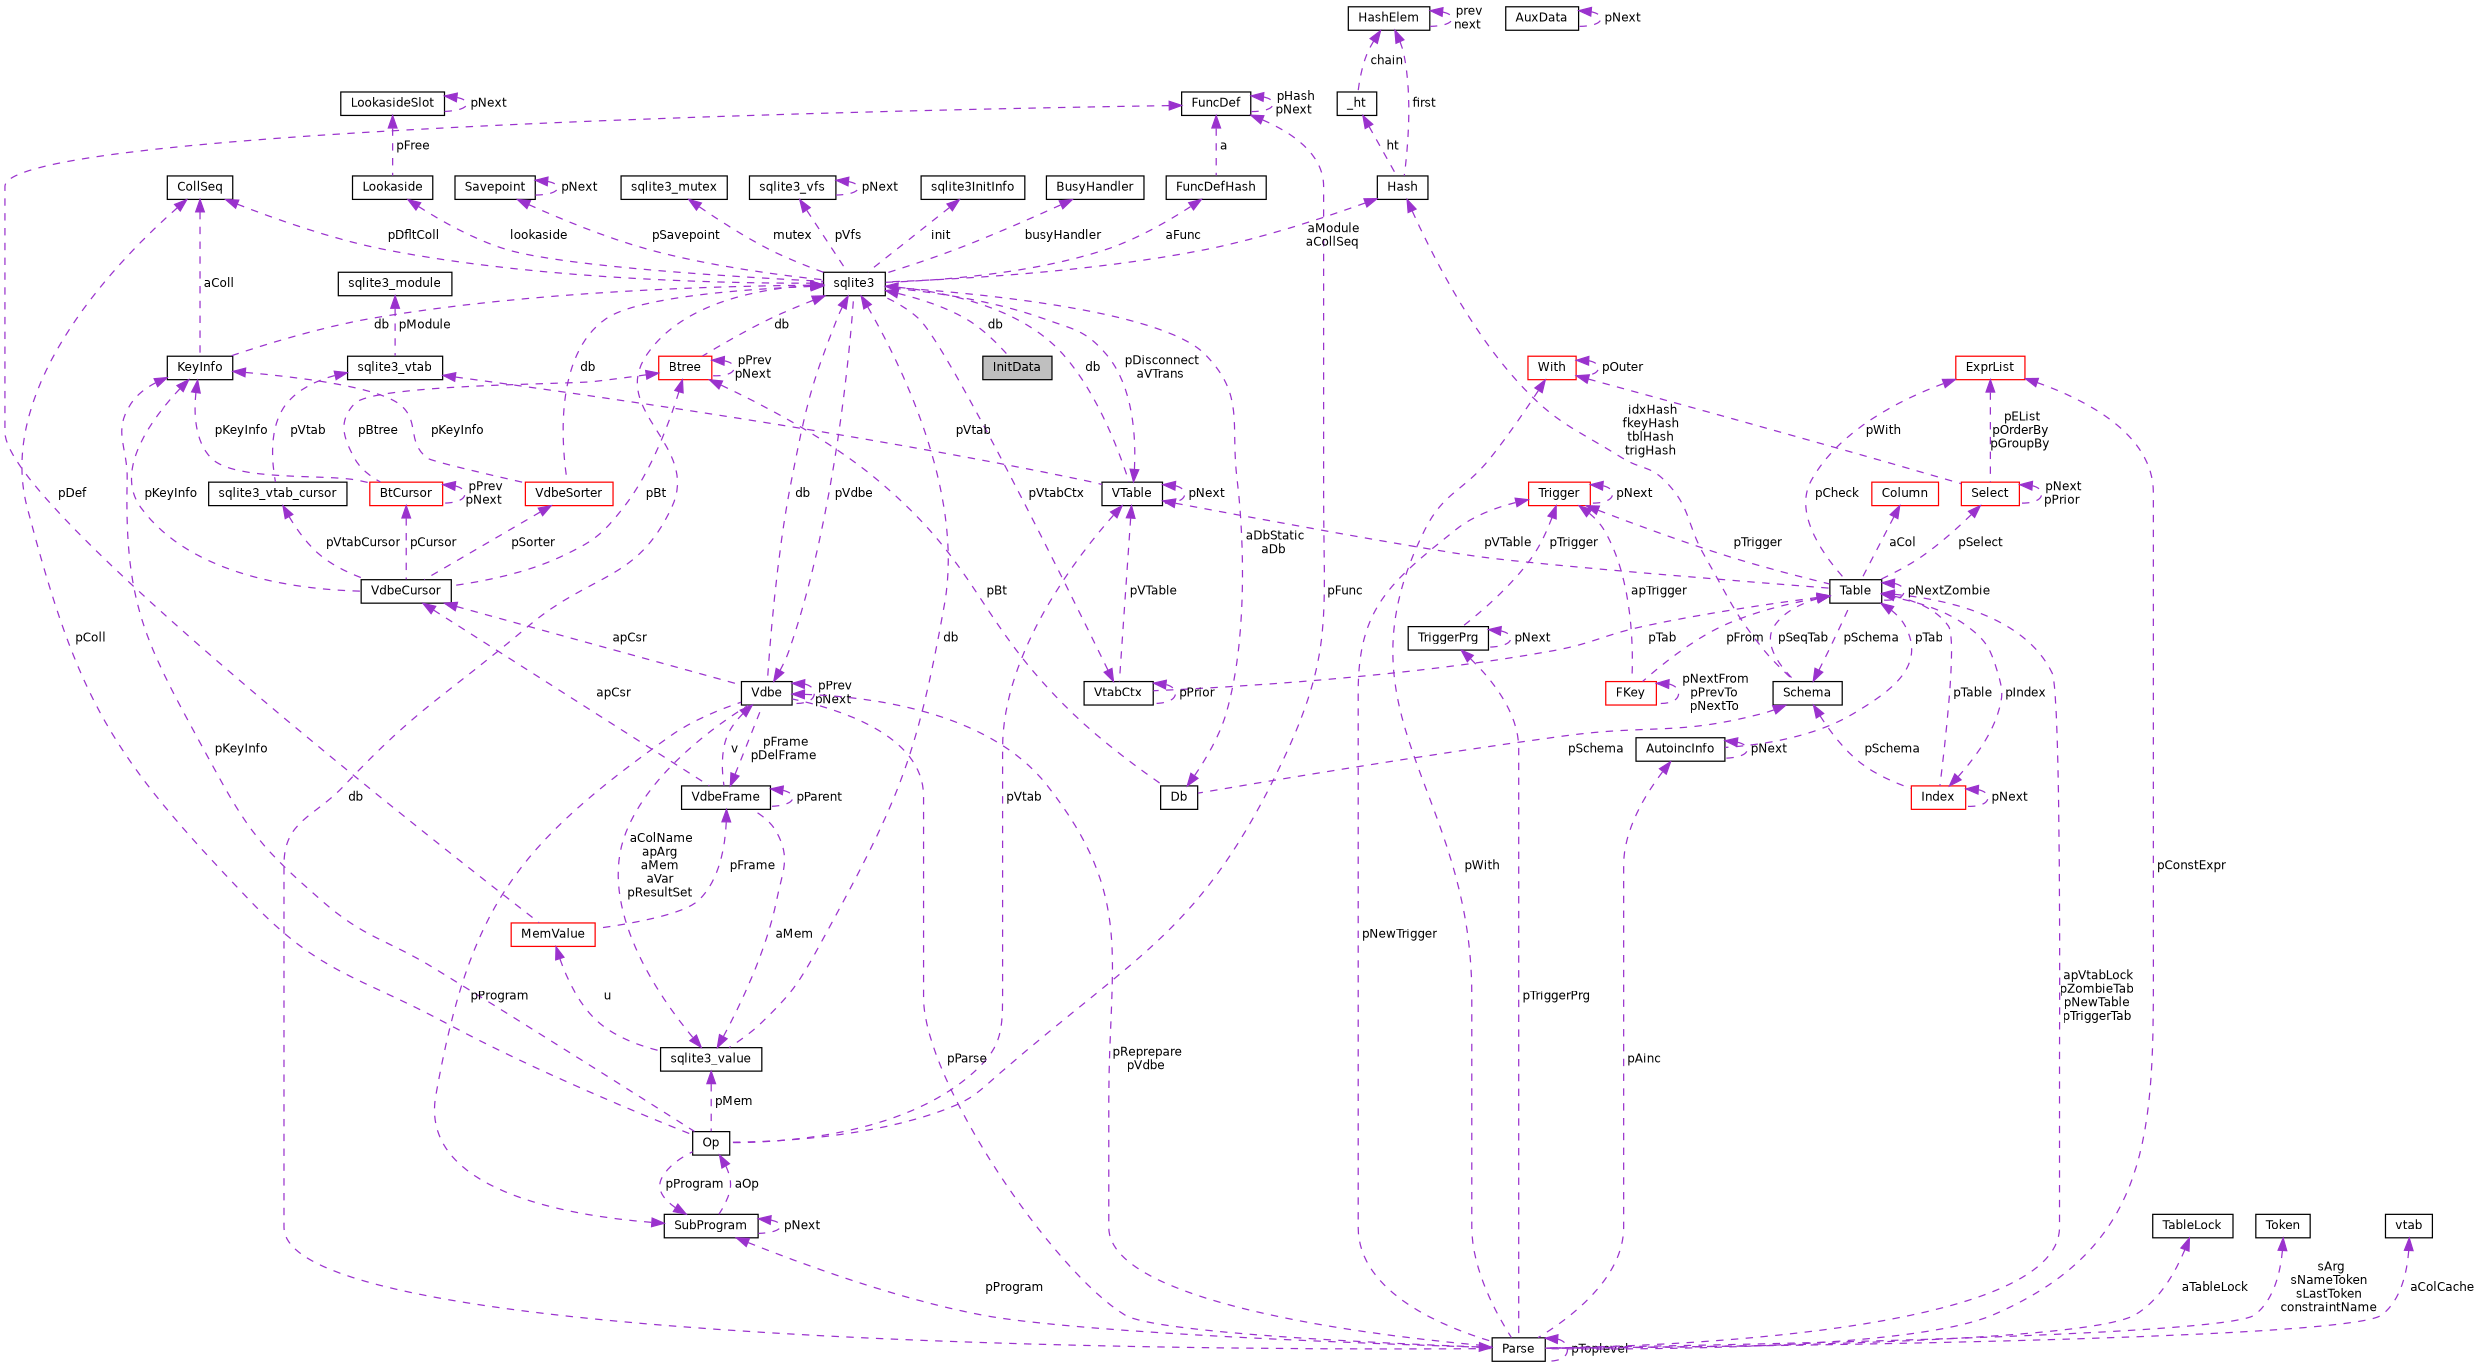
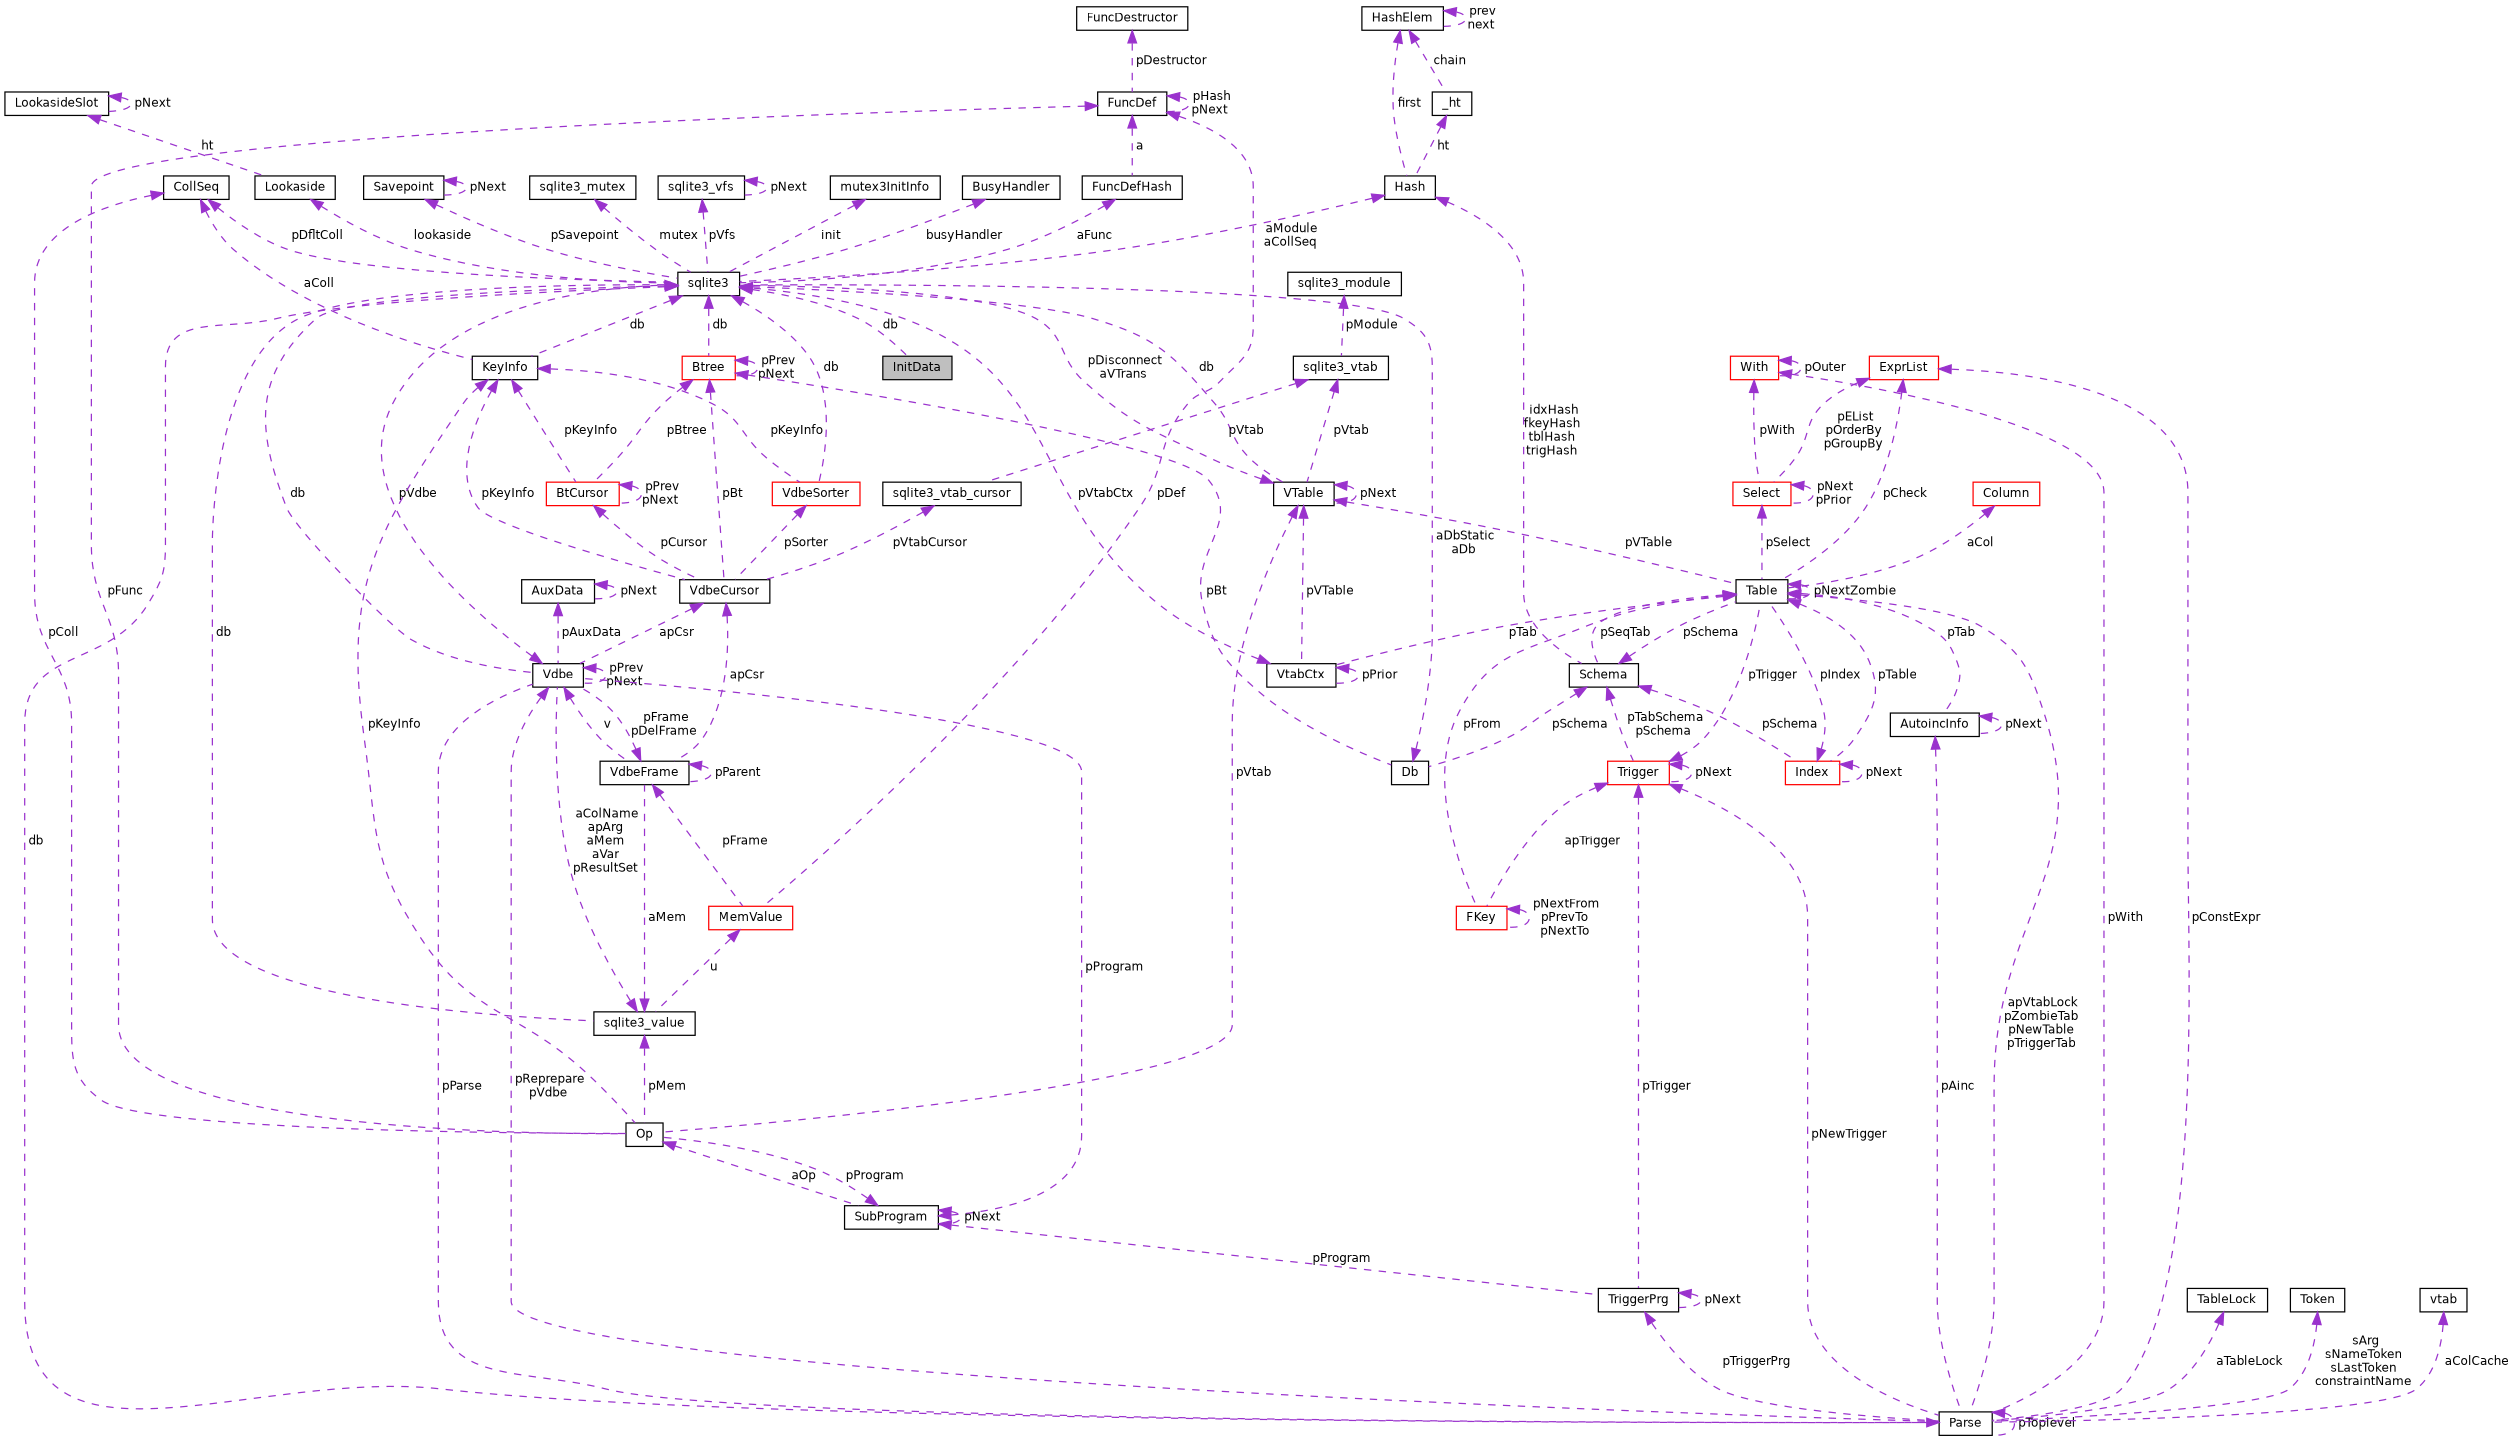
node "FuncDestructor": added
edge "Lookaside" -> "LookasideSlot": label " pFree" -> " ht"
node "sqlite3InitInfo": label "sqlite3InitInfo" -> "mutex3InitInfo"
edge "Vdbe" -> "AuxData": added, label "pAuxData"
edge "Trigger" -> "Schema": added, label "pTabSchema pSchema"
edge "Parse" -> "SubProgram": now "TriggerPrg" -> "SubProgram"
